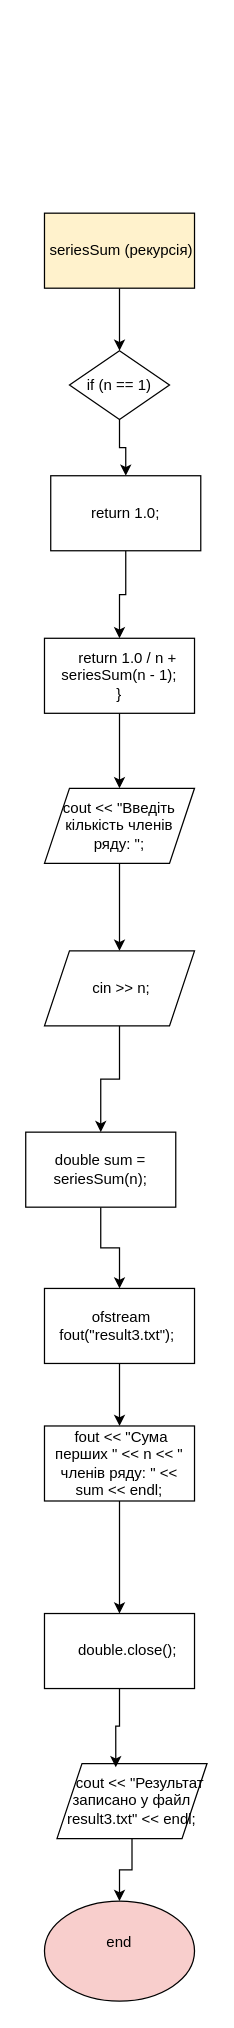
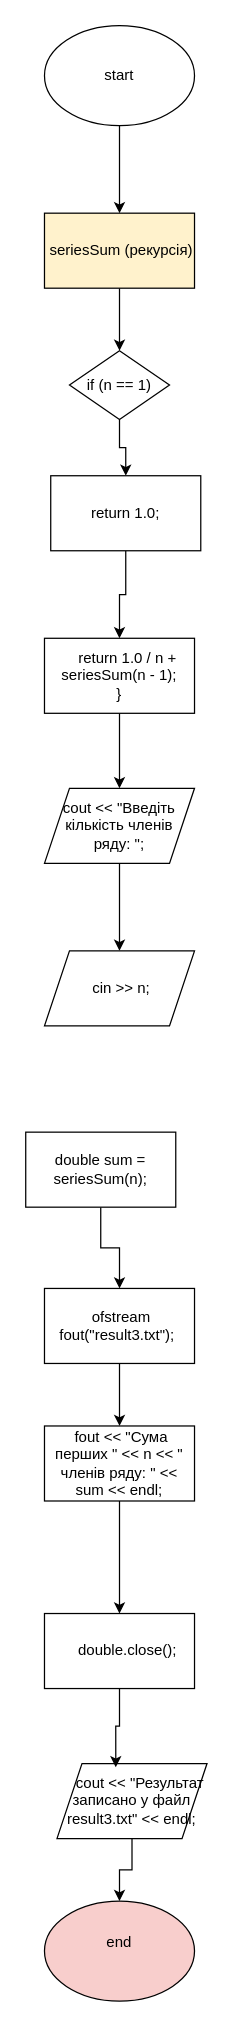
node "start": added
edge "start" -> "seriesSum (рекурсія)": added
edge "cin >> n;" -> "double sum = seriesSum(n);": removed
